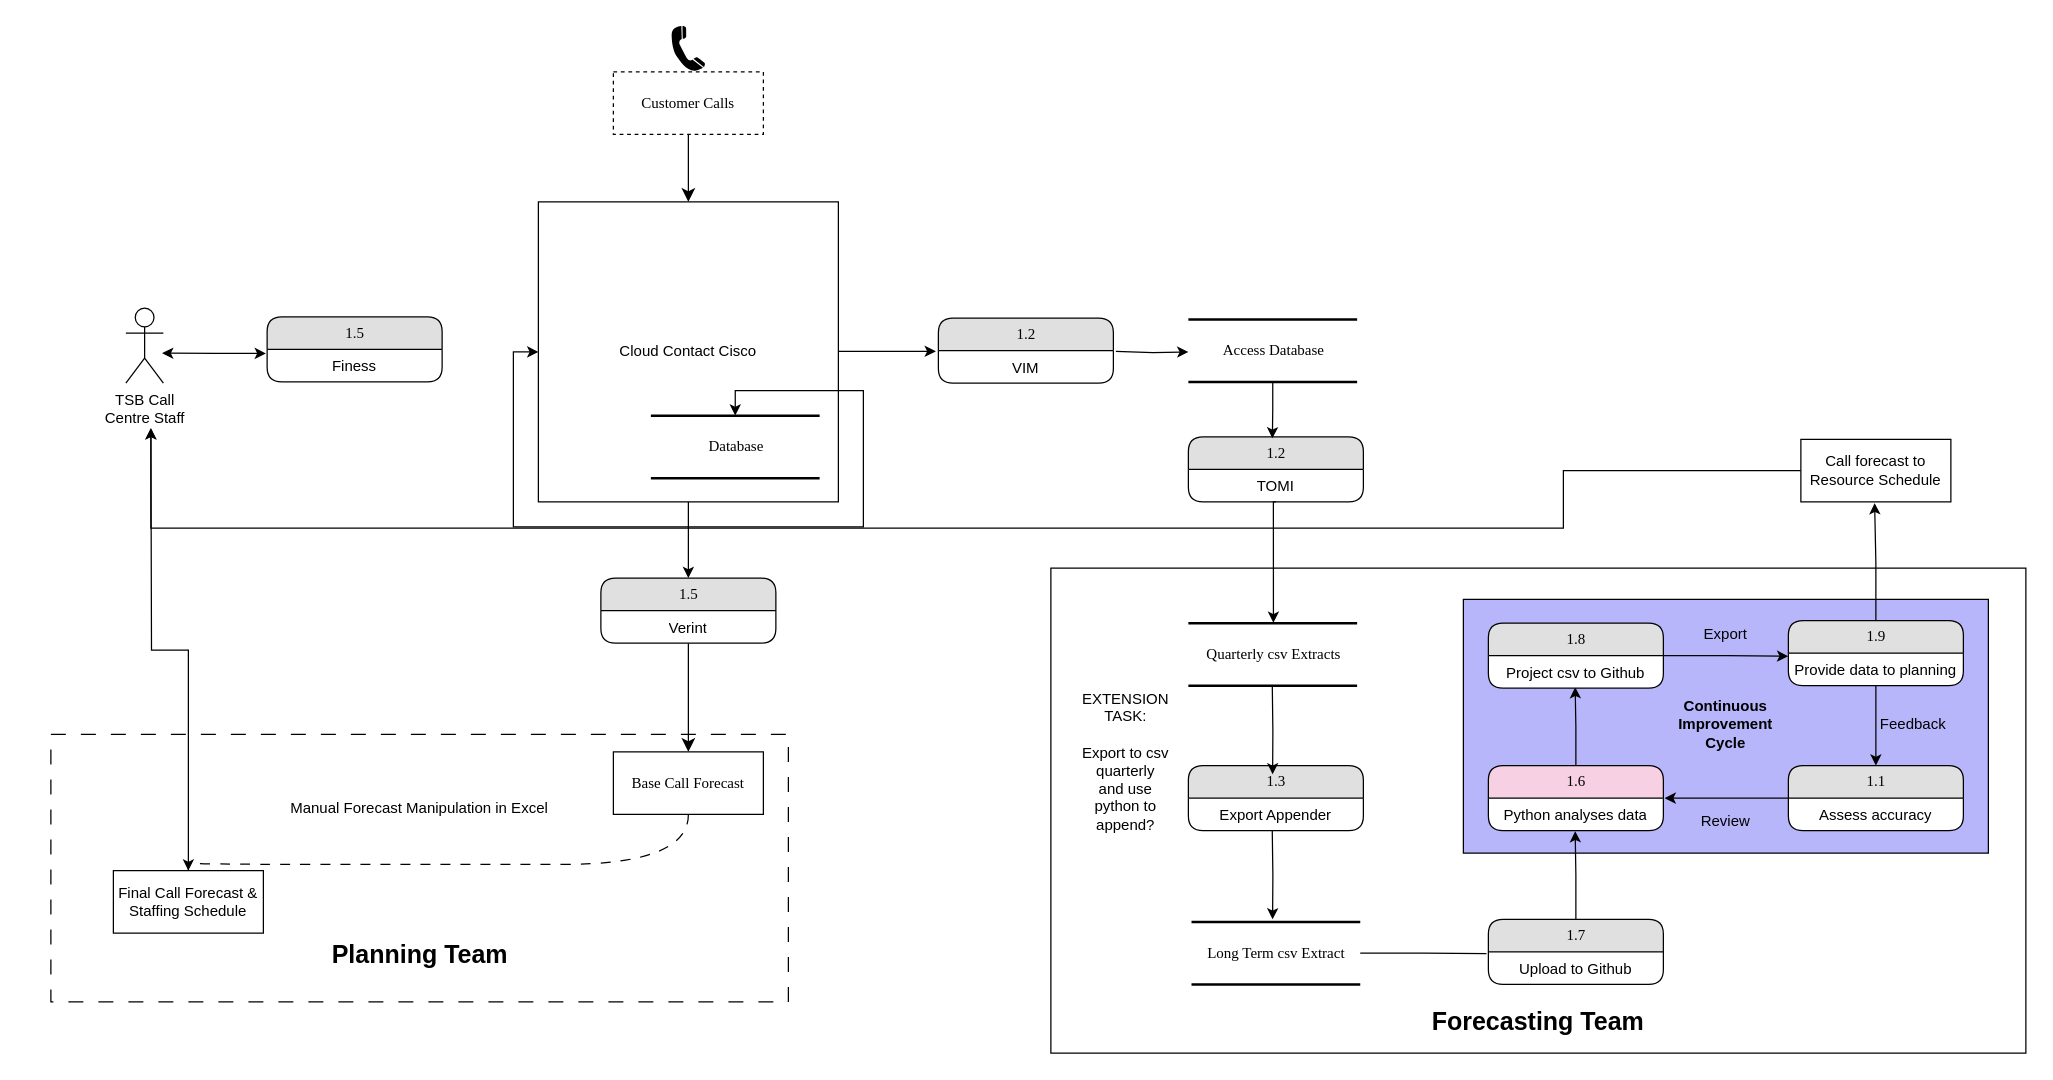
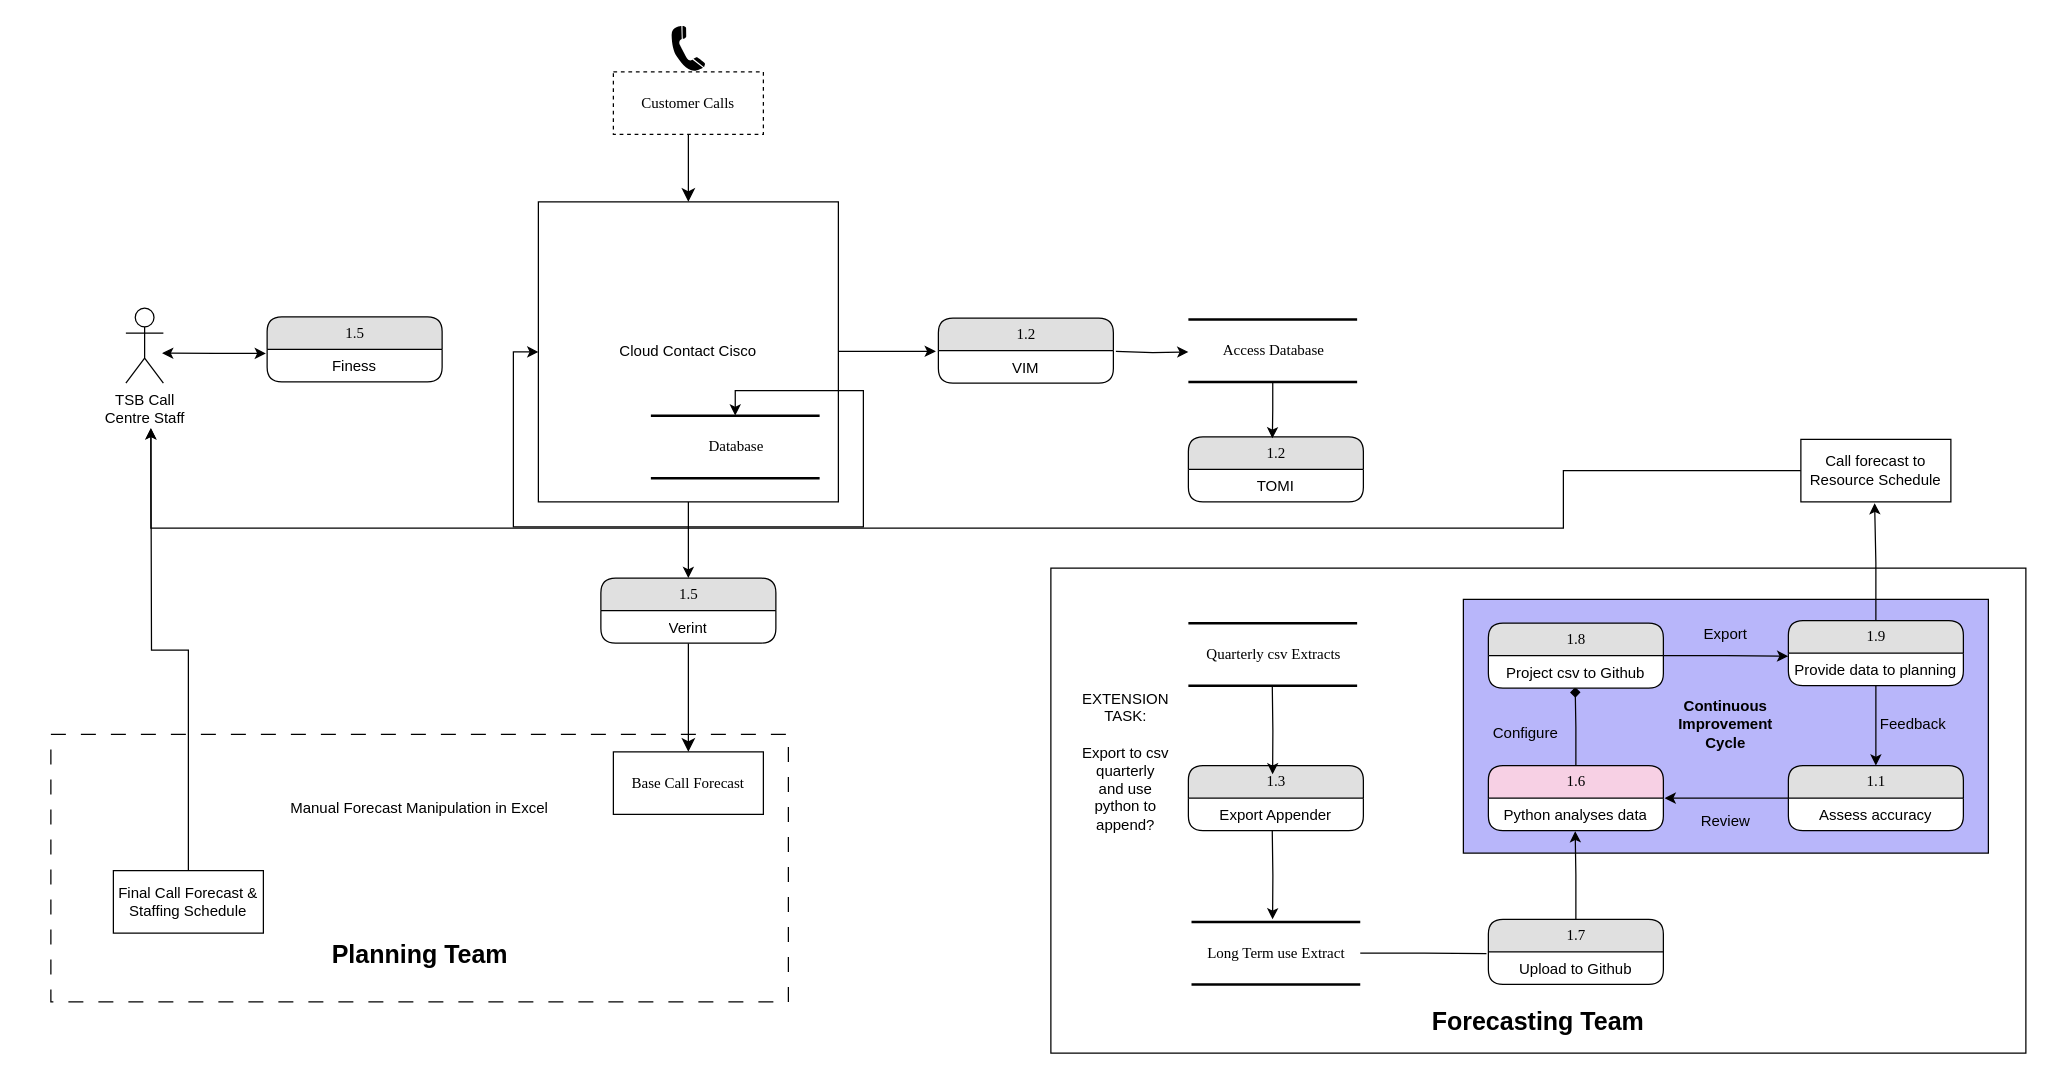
edge "TOMI" -> "Quarterly csv Extracts": removed
edge "1.6" -> "Project csv to Github": arrowhead classic -> diamond
node "Configure": added
edge "Base Call Forecast" -> "Final Call Forecast & Staffing Schedule": removed
node "Long Term csv Extract": label "Long Term csv Extract" -> "Long Term use Extract"
